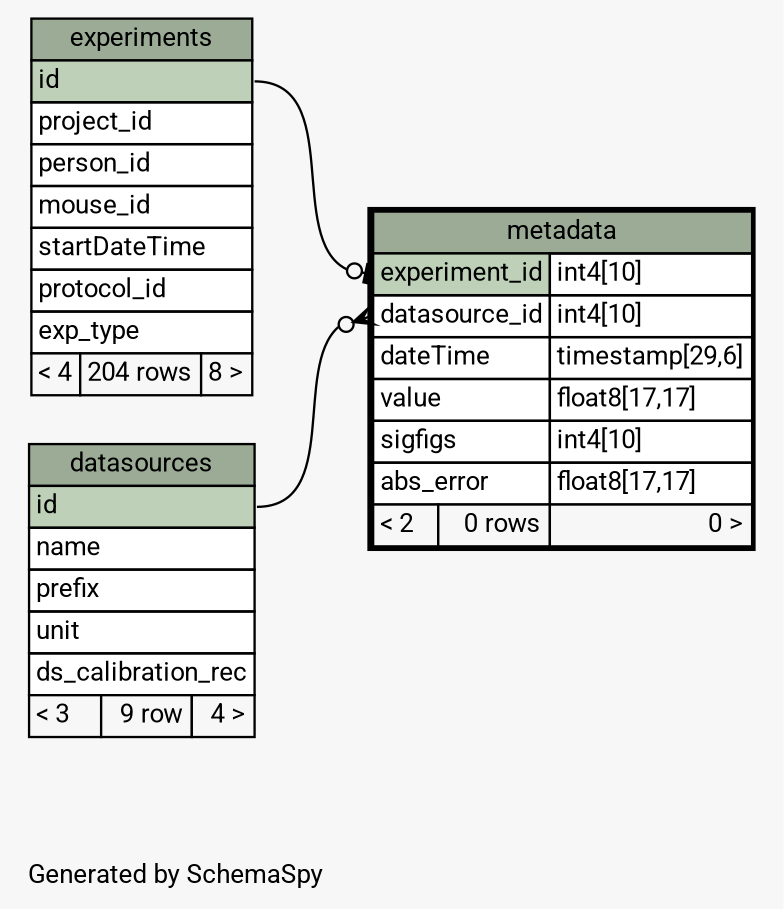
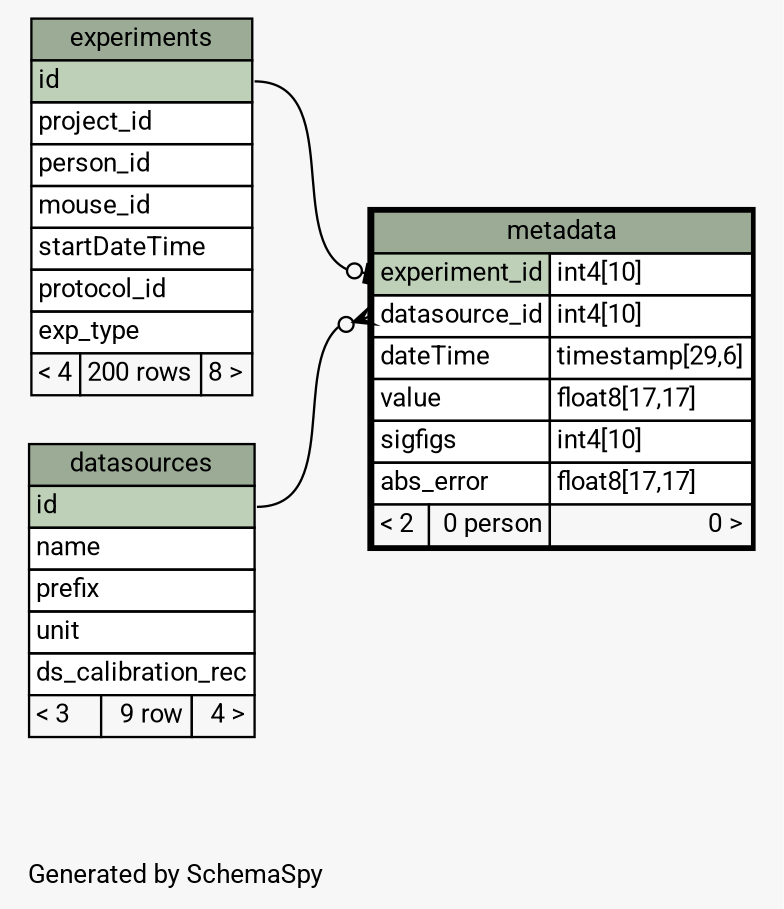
node "experiments": text "204 rows" -> "200 rows"
node "metadata": text "0 rows" -> "0 person"
